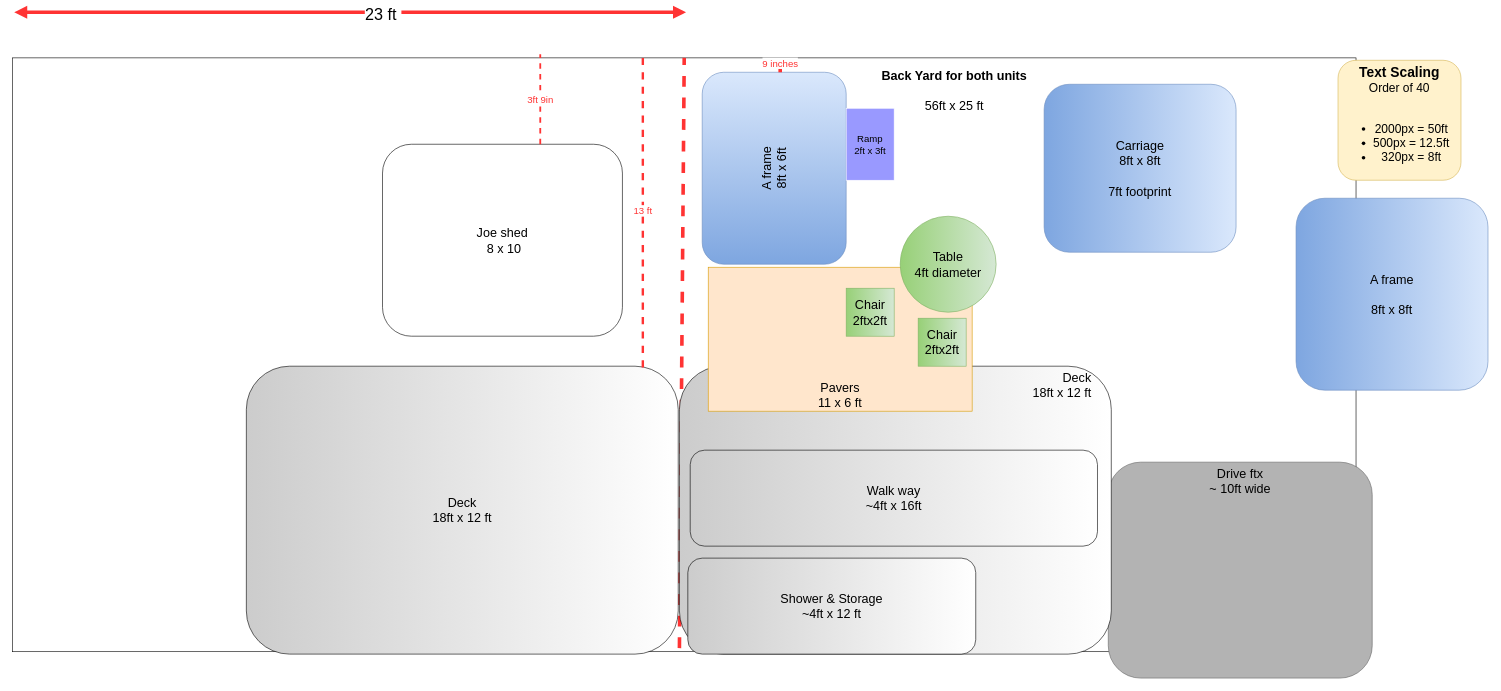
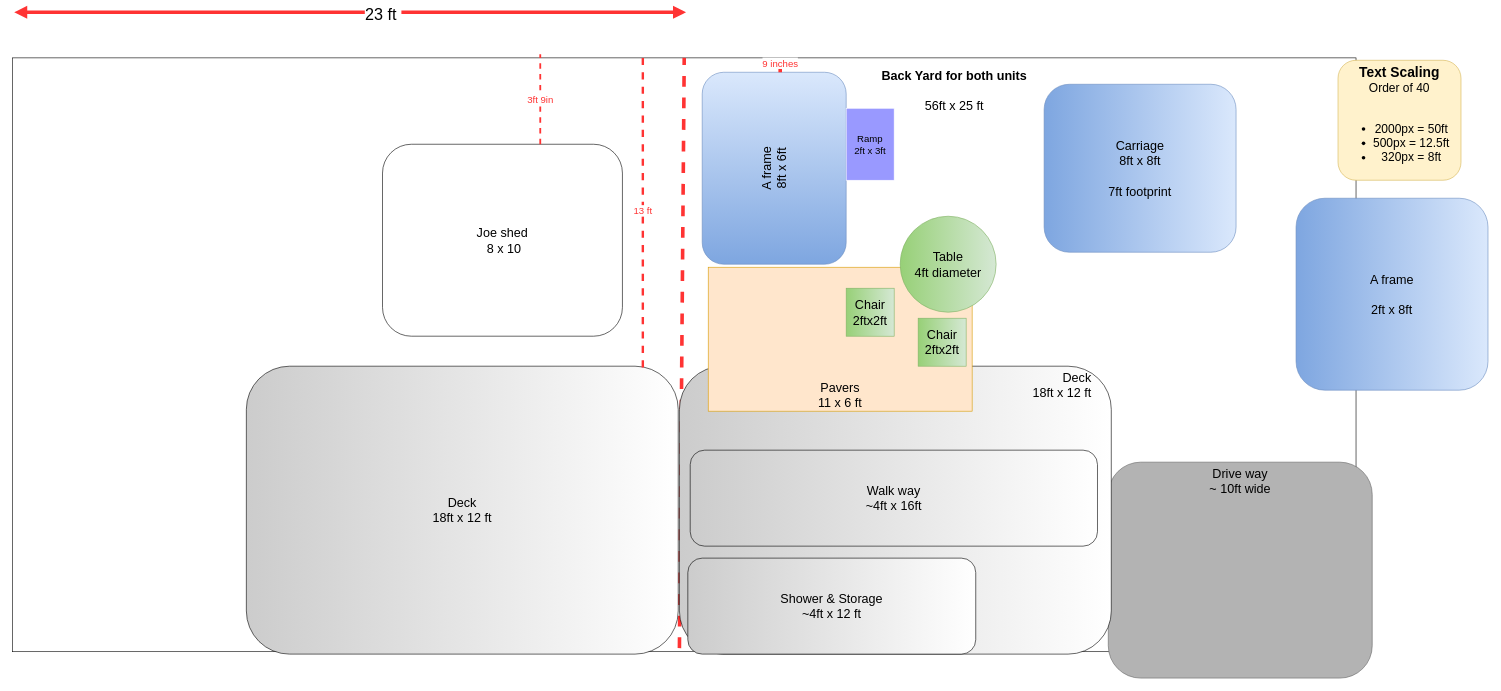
node "A frame 8ft x 8ft": label "A frame 8ft x 8ft" -> "A frame 2ft x 8ft"
node "Drive ftx ~ 10ft wide": label "Drive ftx ~ 10ft wide" -> "Drive way ~ 10ft wide"
